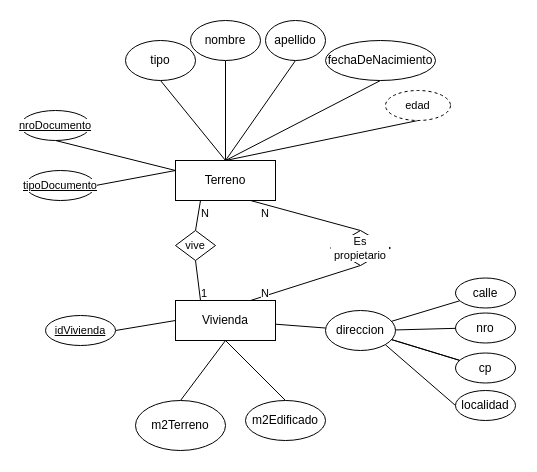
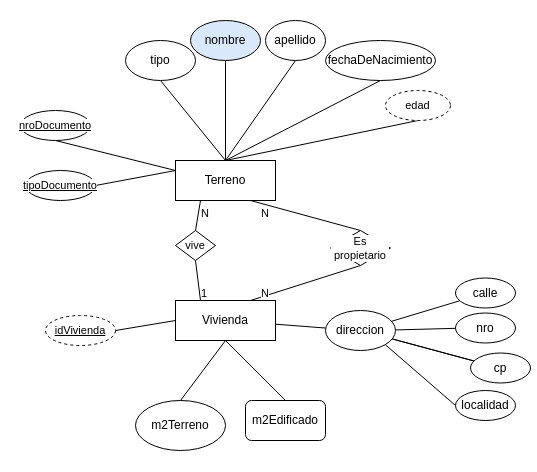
node "nombre": fillcolor #ffffff -> #dae8fc
node "idVivienda": style solid -> dashed
node "cp": moved (486, 368) -> (501, 368)
node "m2Edificado": shape ellipse -> rounded rectangle
